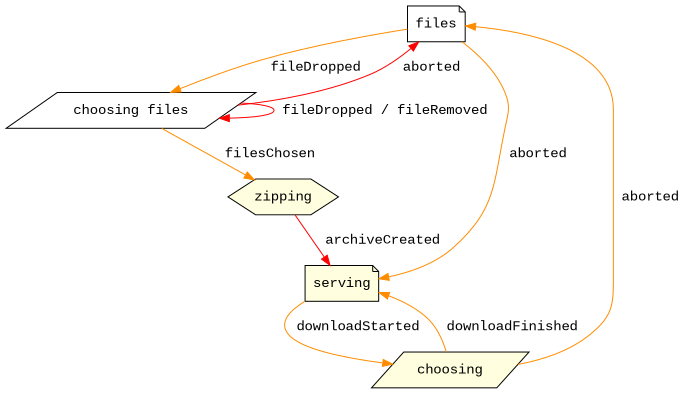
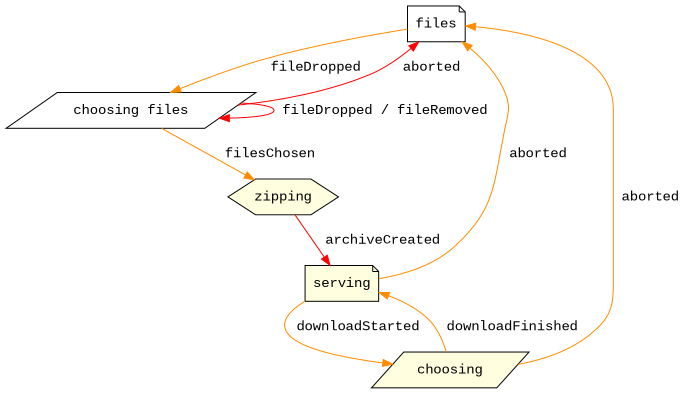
edge "files" -> "serving": reversed
